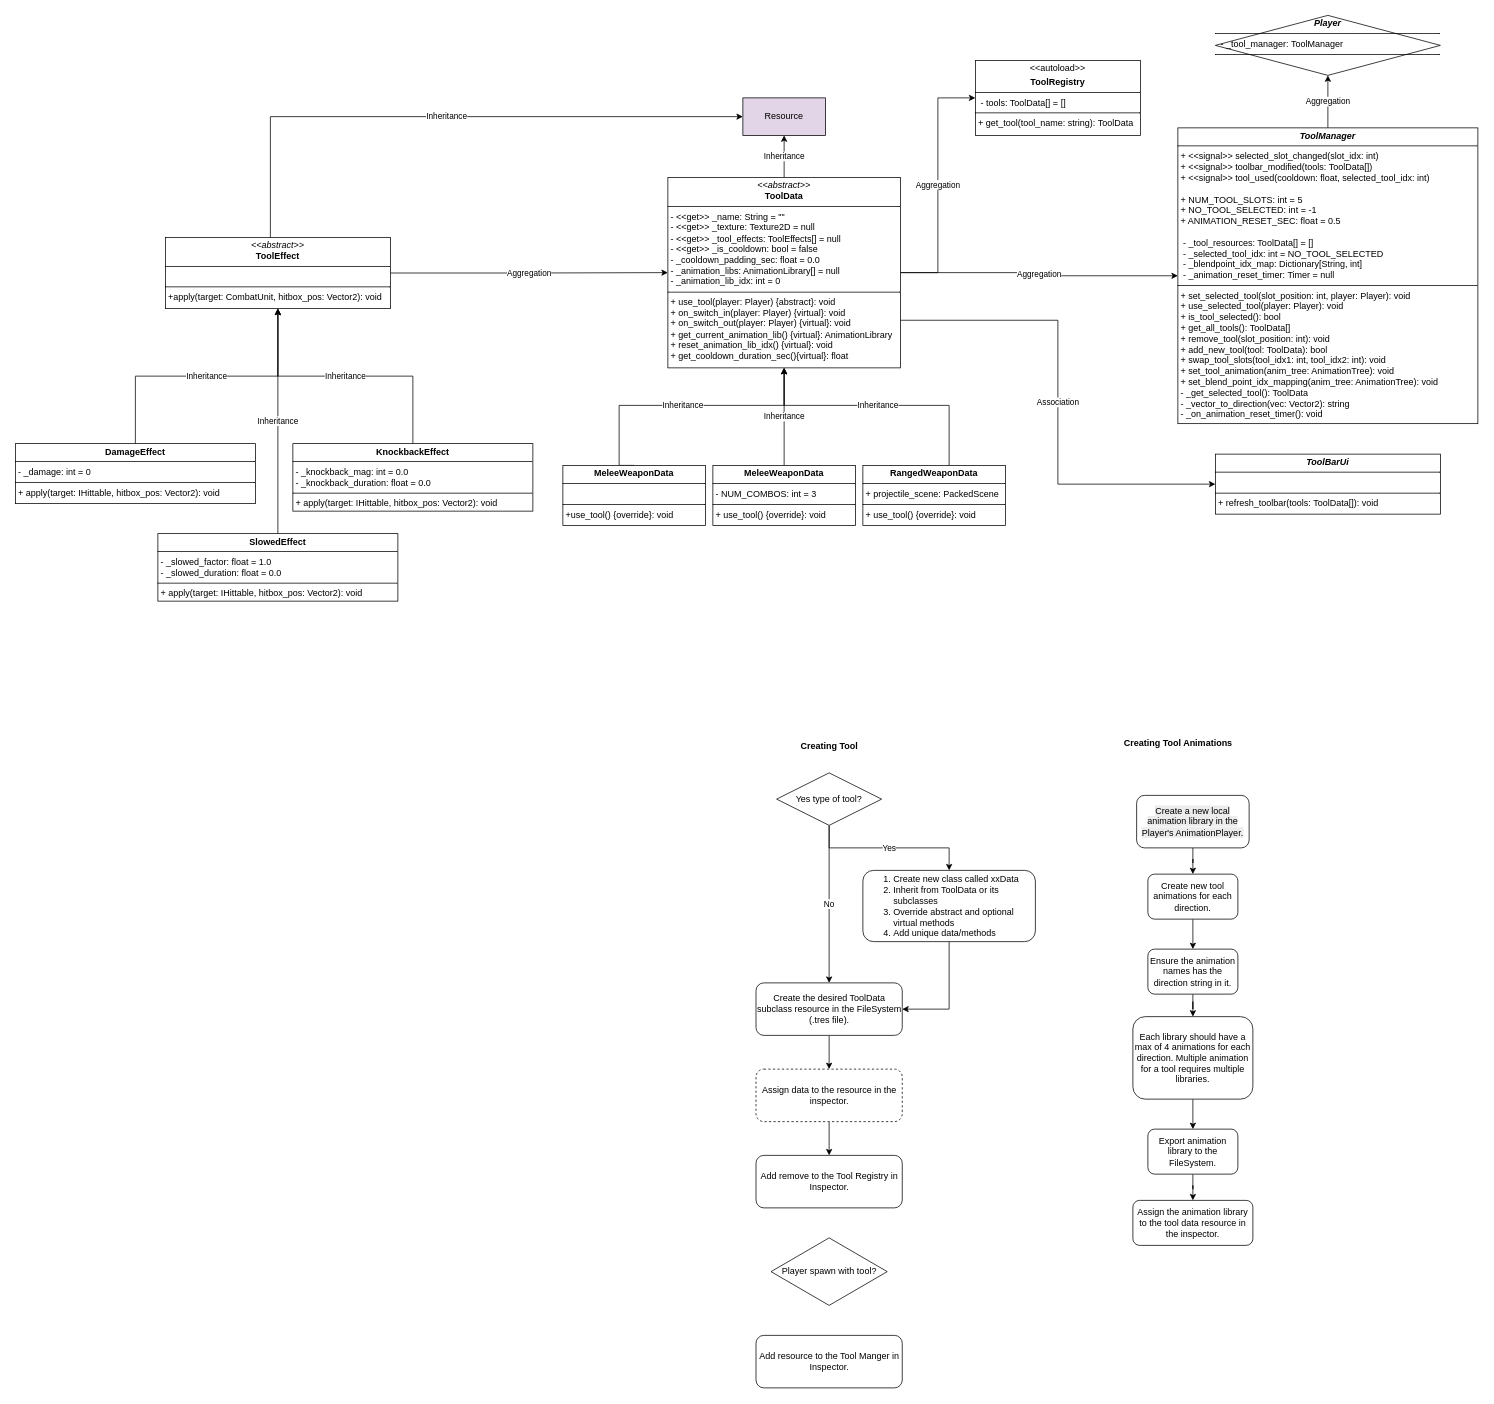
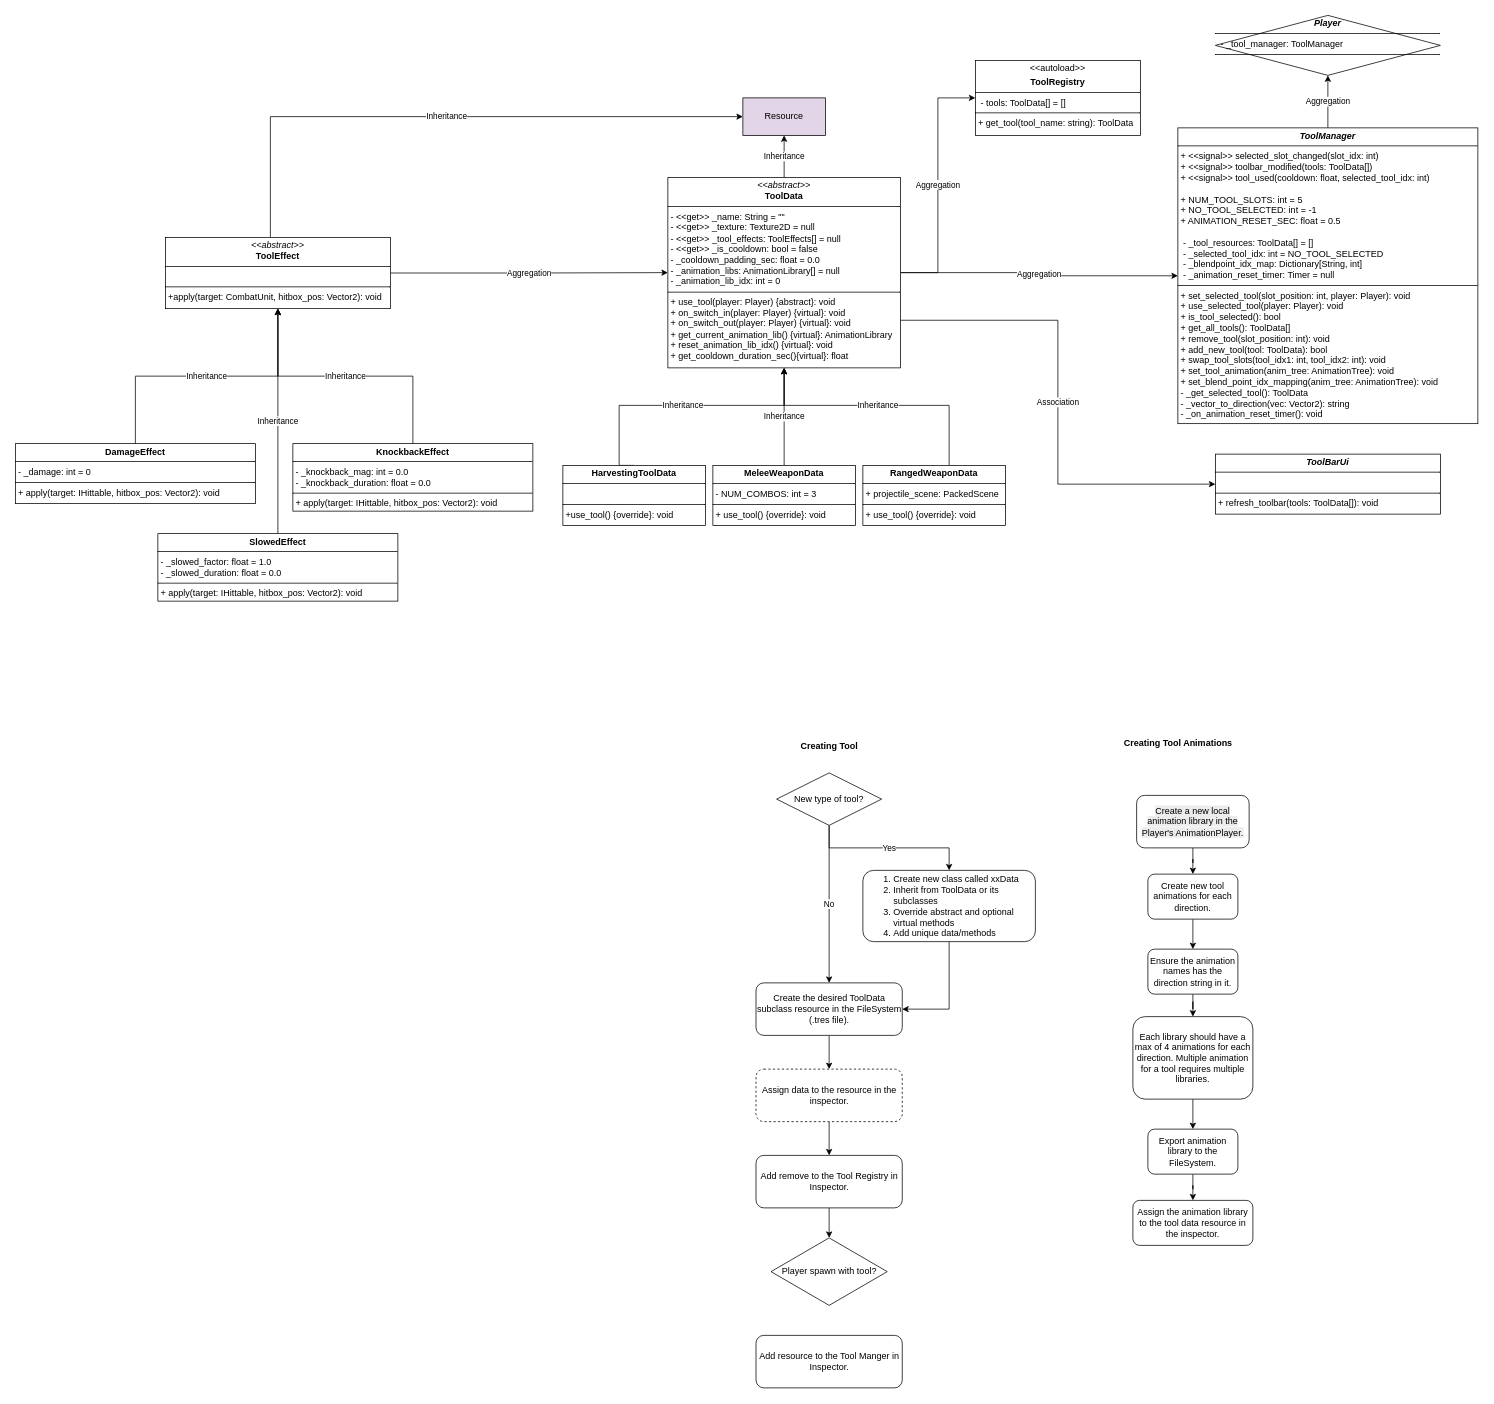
node "MeleeWeaponData +use_tool() {override}: void": label "MeleeWeaponData +use_tool() {override}: void" -> "HarvestingToolData +use_tool() {override}: void"
node "Yes type of tool?": label "Yes type of tool?" -> "New type of tool?"
edge "Add remove to the Tool Registry in Inspector." -> "Player spawn with tool?": added
